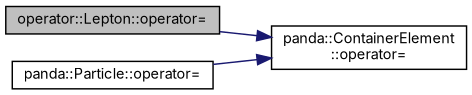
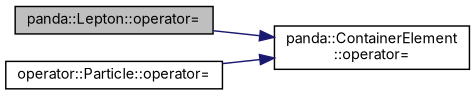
node "operator::Lepton::operator=": label "operator::Lepton::operator=" -> "panda::Lepton::operator="
node "panda::Particle::operator=": label "panda::Particle::operator=" -> "operator::Particle::operator="
